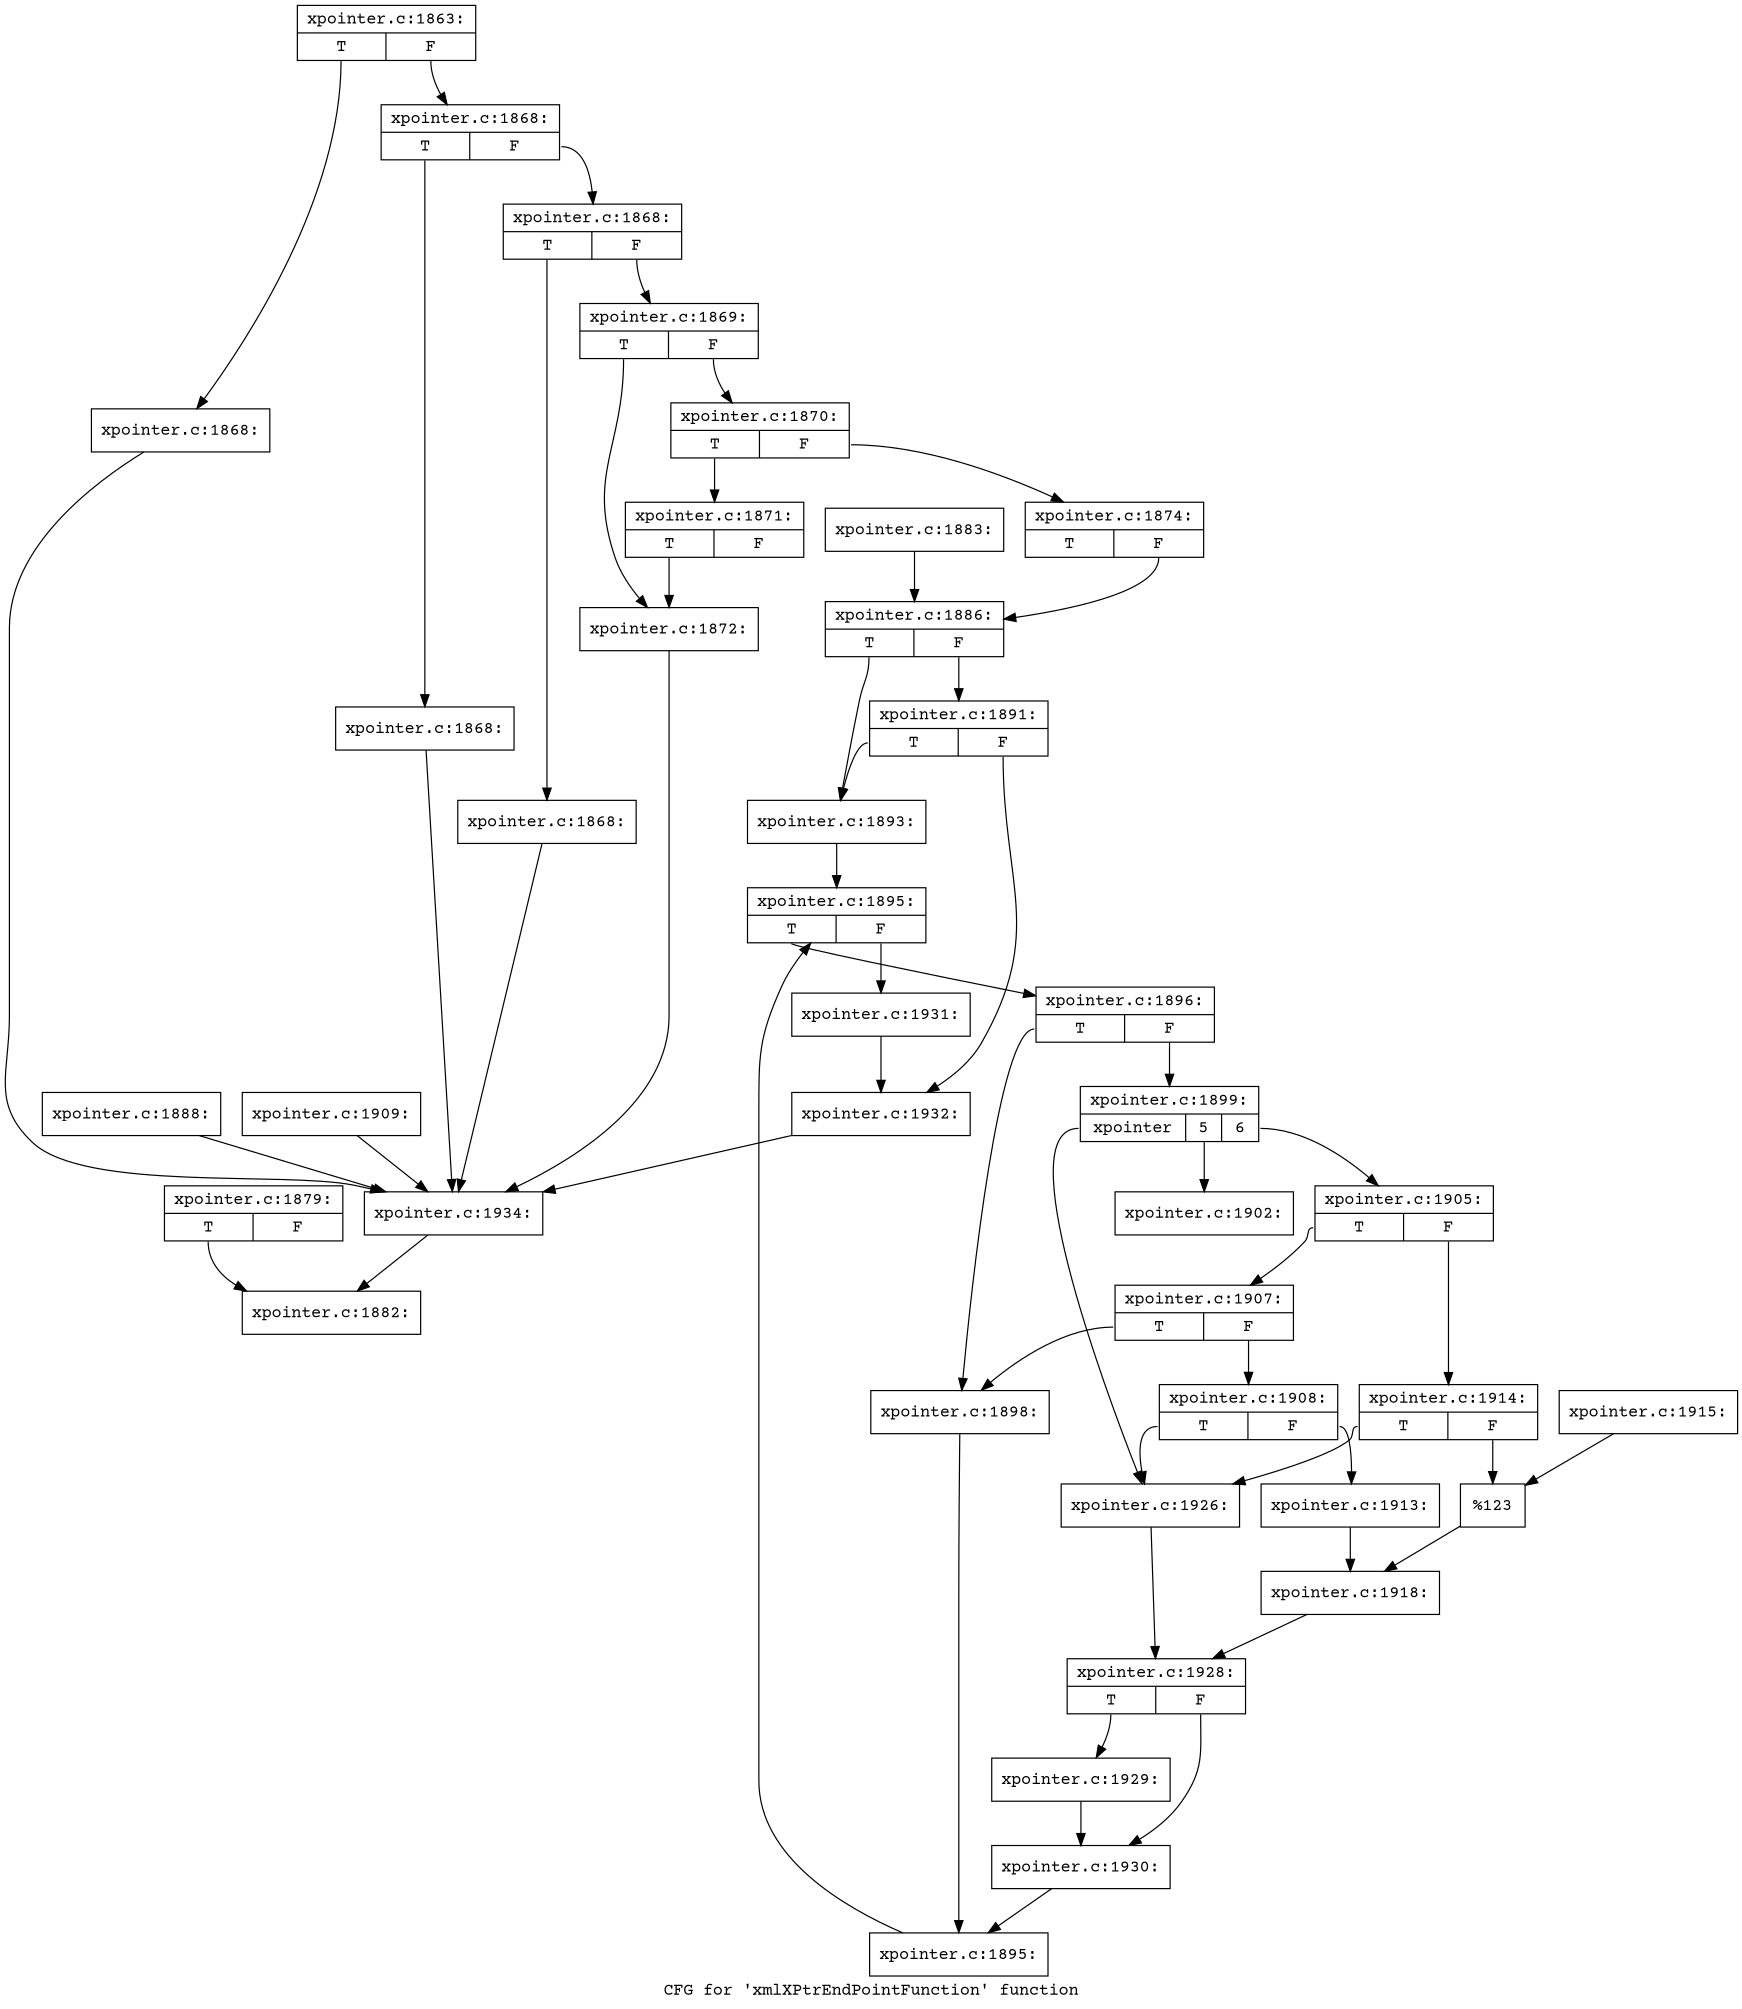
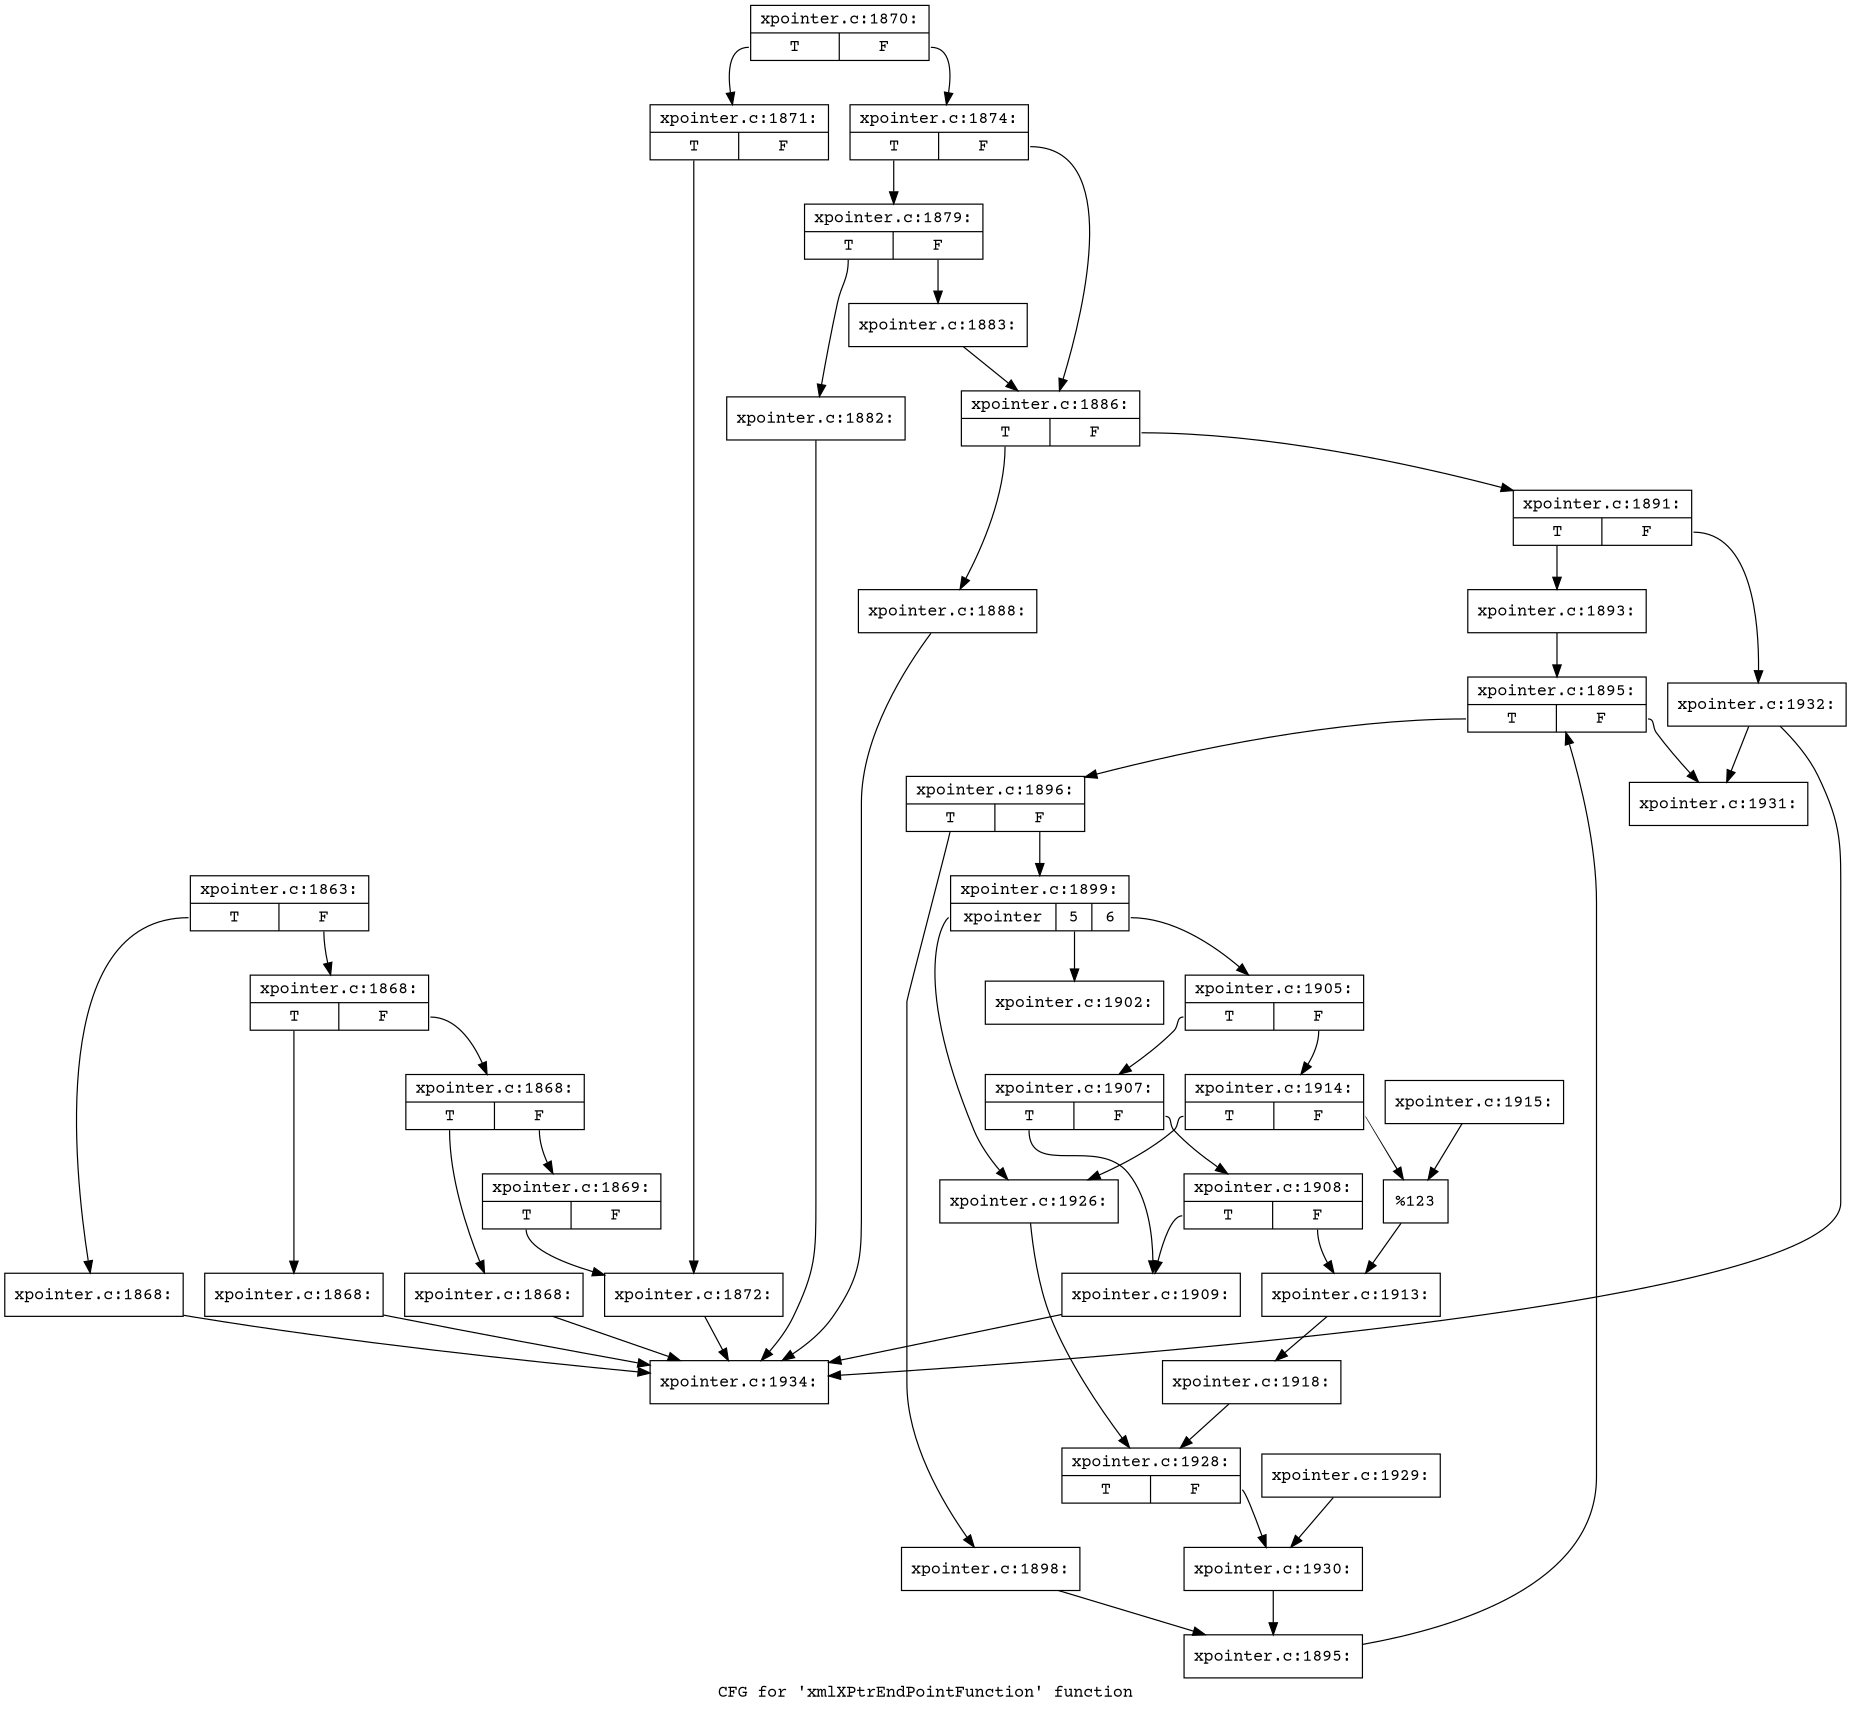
edge "xpointer.c:1874:" -> "xpointer.c:1879:": added
edge "xpointer.c:1879:" -> "xpointer.c:1883:": added
edge "xpointer.c:1869:" -> "xpointer.c:1870:": removed
edge "xpointer.c:1886:" -> "xpointer.c:1893:": now "xpointer.c:1886:" -> "xpointer.c:1888:"
edge "xpointer.c:1931:" -> "xpointer.c:1932:": reversed
edge "xpointer.c:1934:" -> "xpointer.c:1882:": reversed
edge "xpointer.c:1907:" -> "xpointer.c:1898:": now "xpointer.c:1907:" -> "xpointer.c:1909:"
edge "xpointer.c:1908:" -> "xpointer.c:1926:": now "xpointer.c:1908:" -> "xpointer.c:1909:"
edge "%123" -> "xpointer.c:1918:": now "%123" -> "xpointer.c:1913:"
edge "xpointer.c:1928:" -> "xpointer.c:1929:": removed
